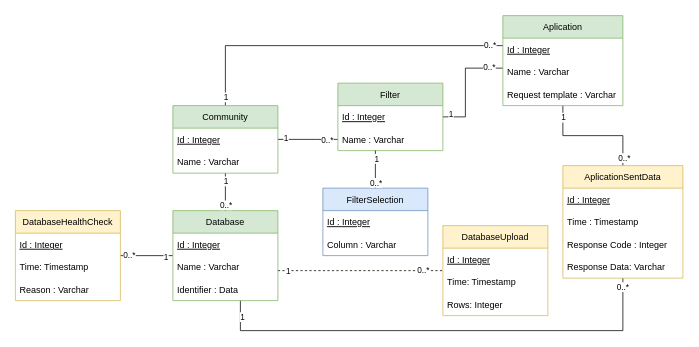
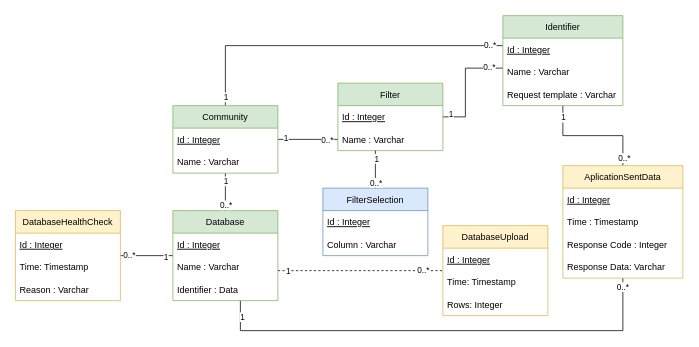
node "Aplication": label "Aplication" -> "Identifier"
